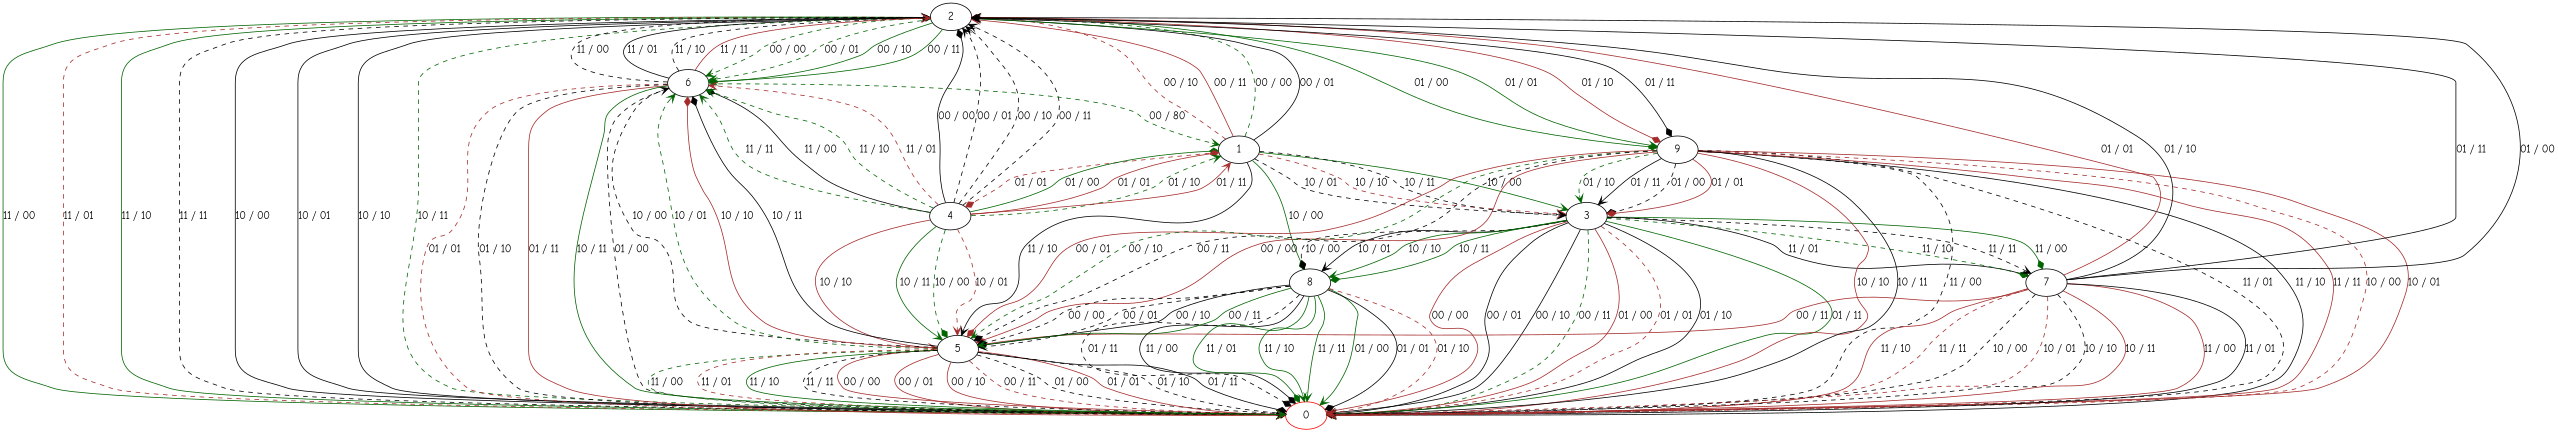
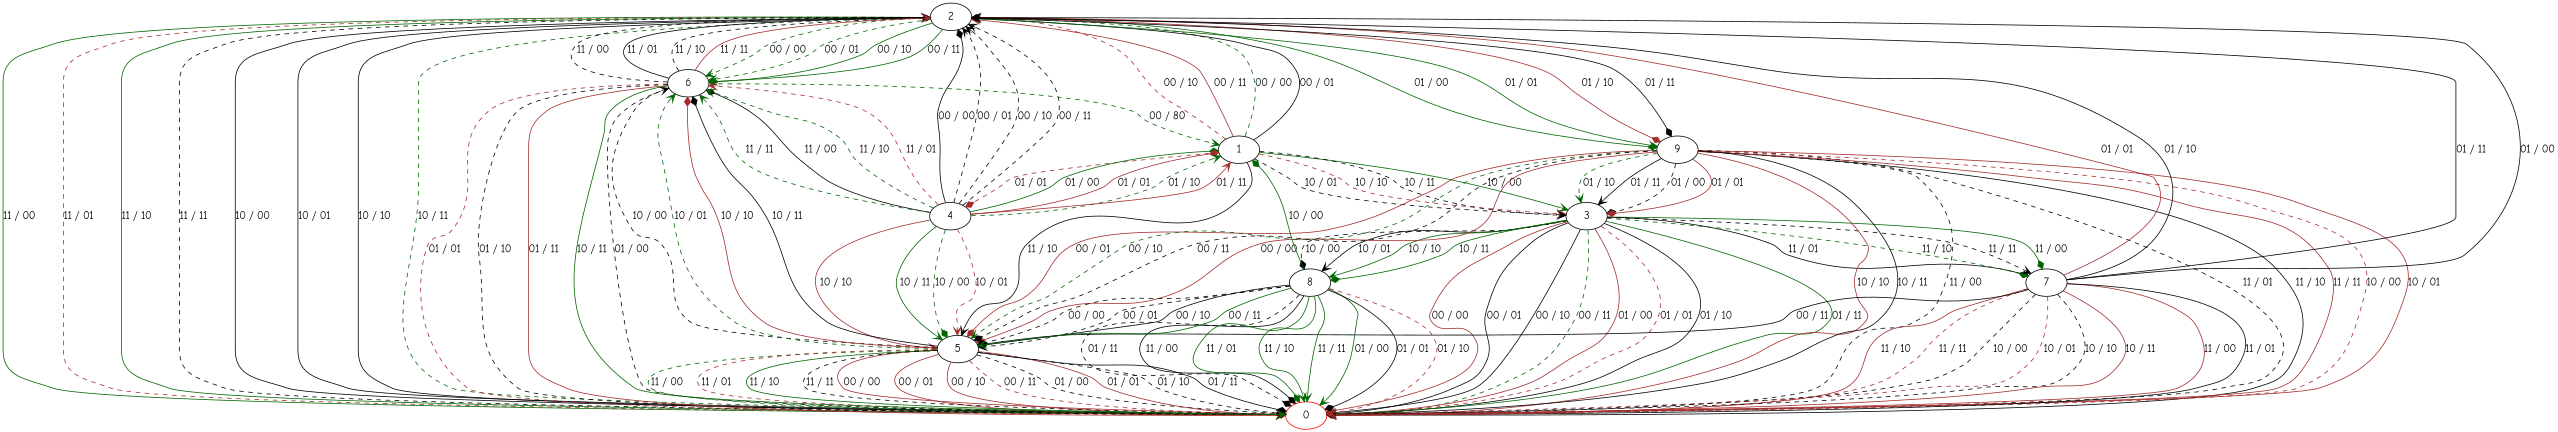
edge "1" -> "8": reversed
edge "7" -> "5": color brown -> black
